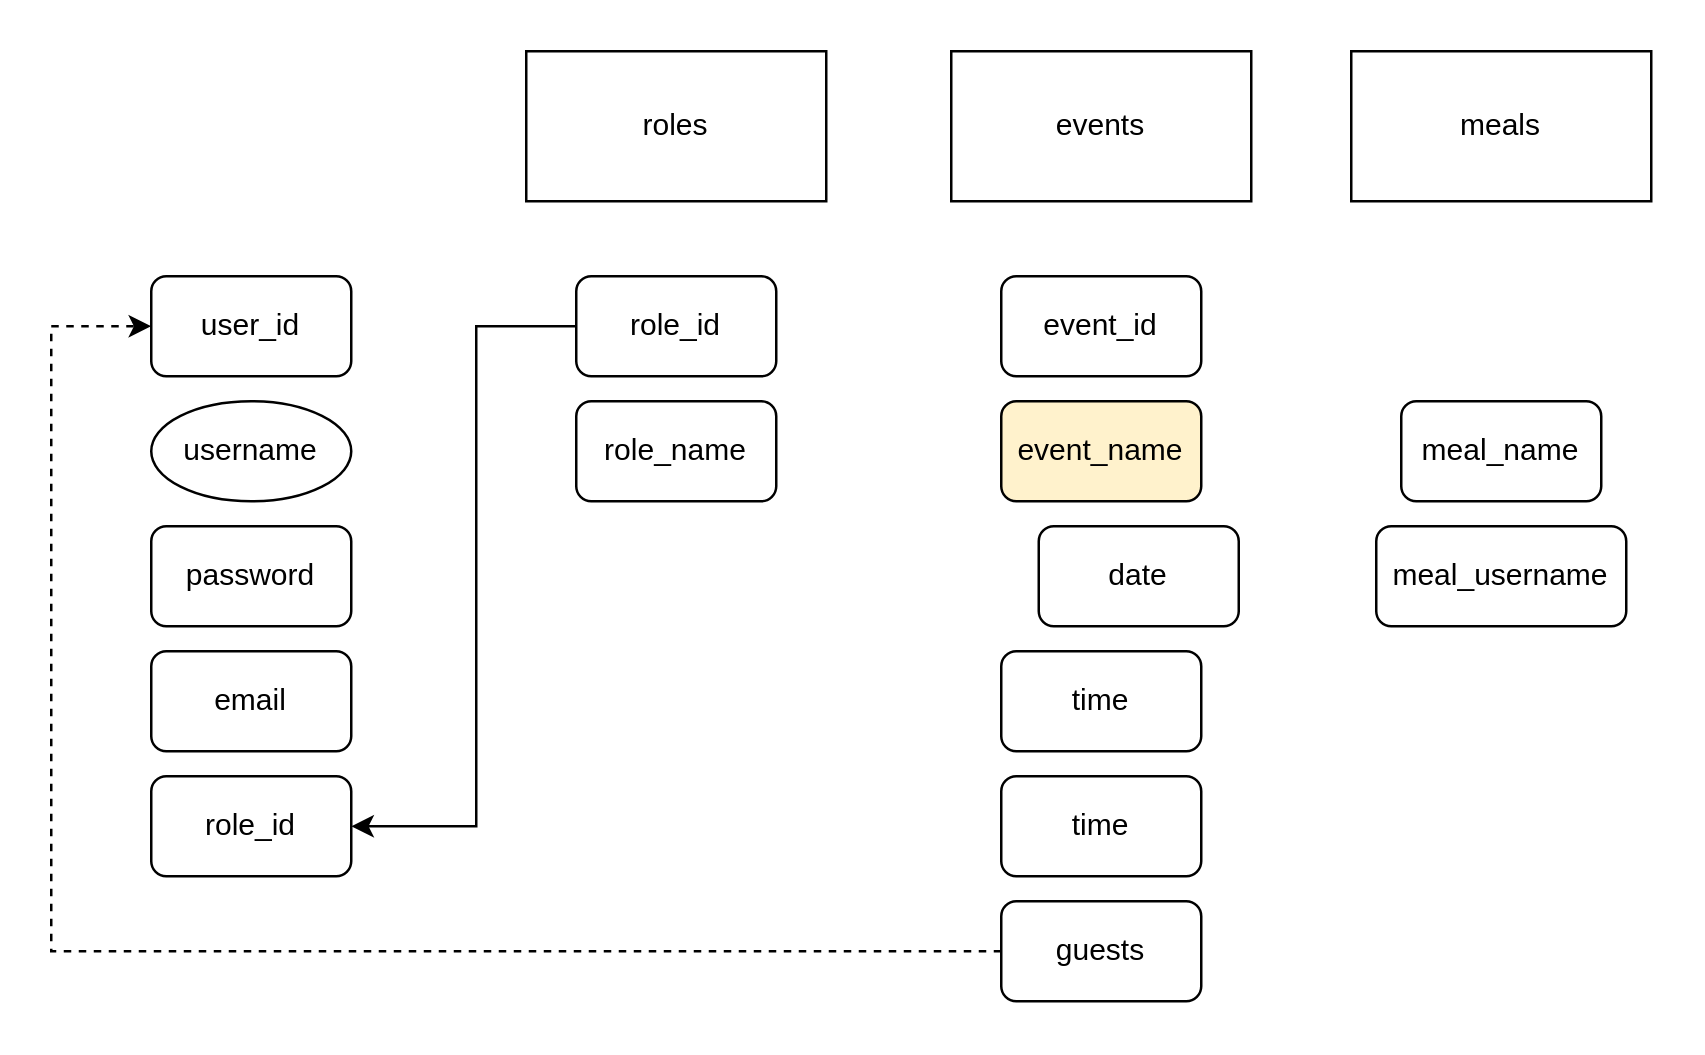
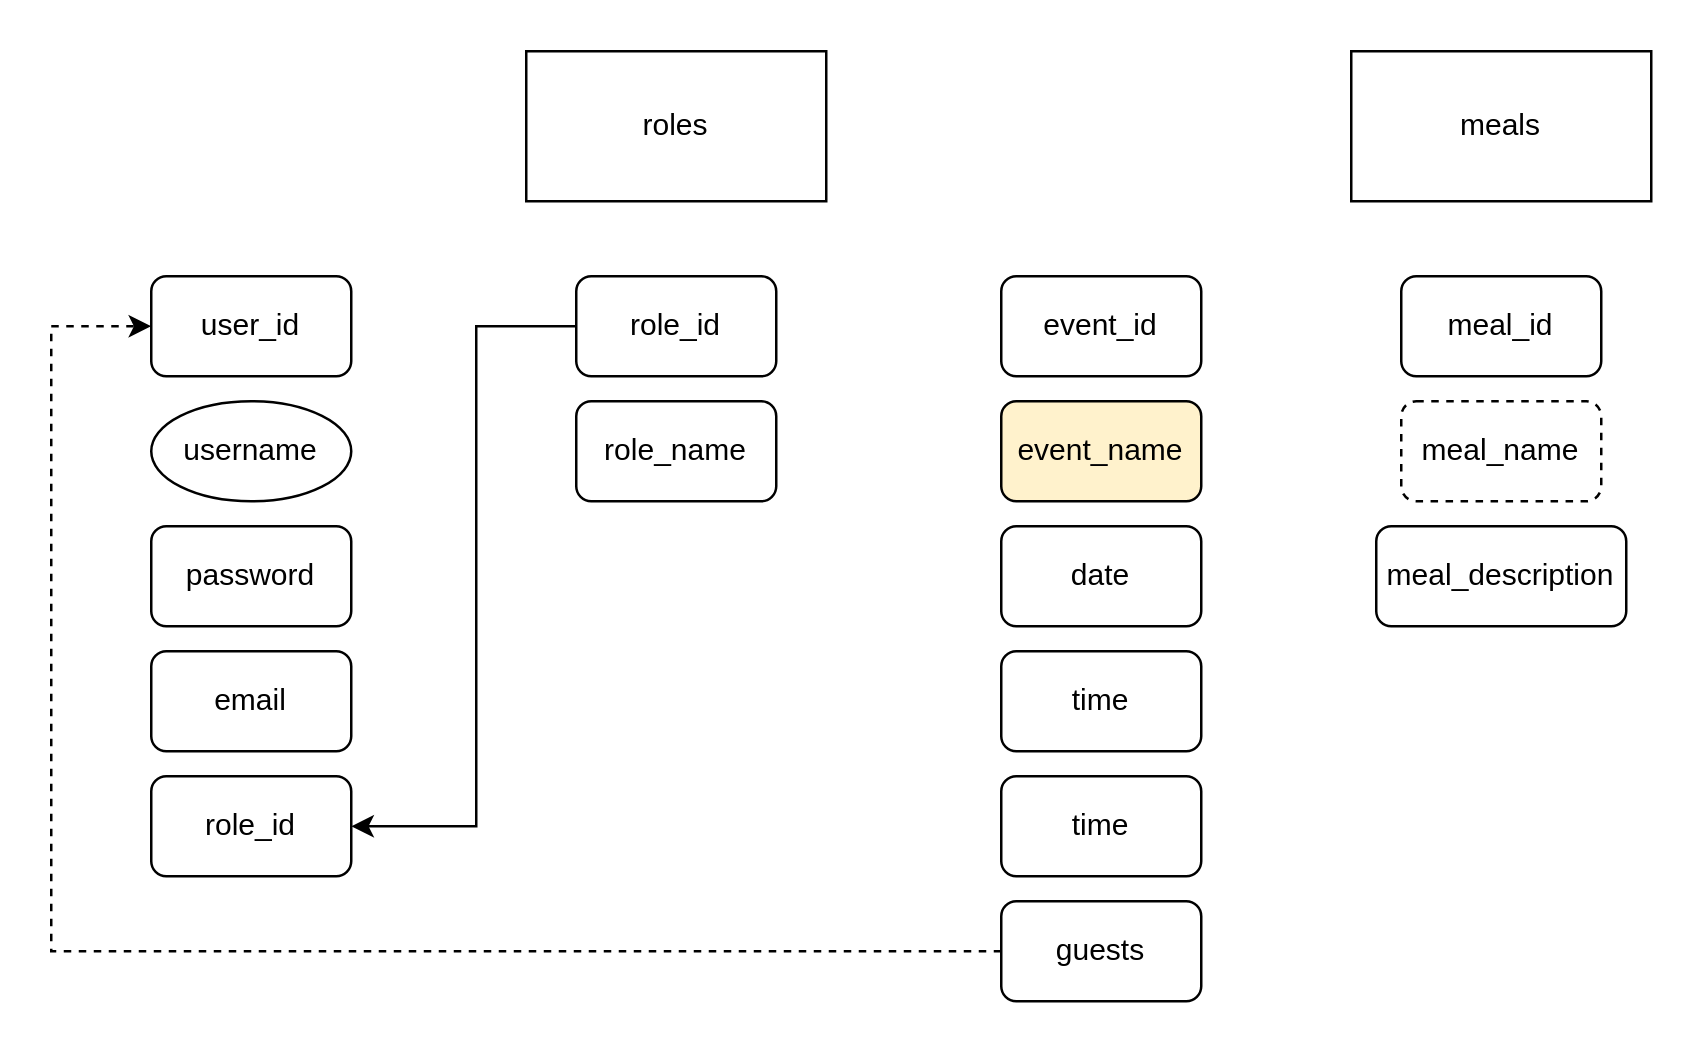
node "events": removed
node "meal_id": added
node "meal_name": style solid -> dashed
node "date": moved (1139, 576) -> (1101, 576)
node "meal_username": label "meal_username" -> "meal_description"
